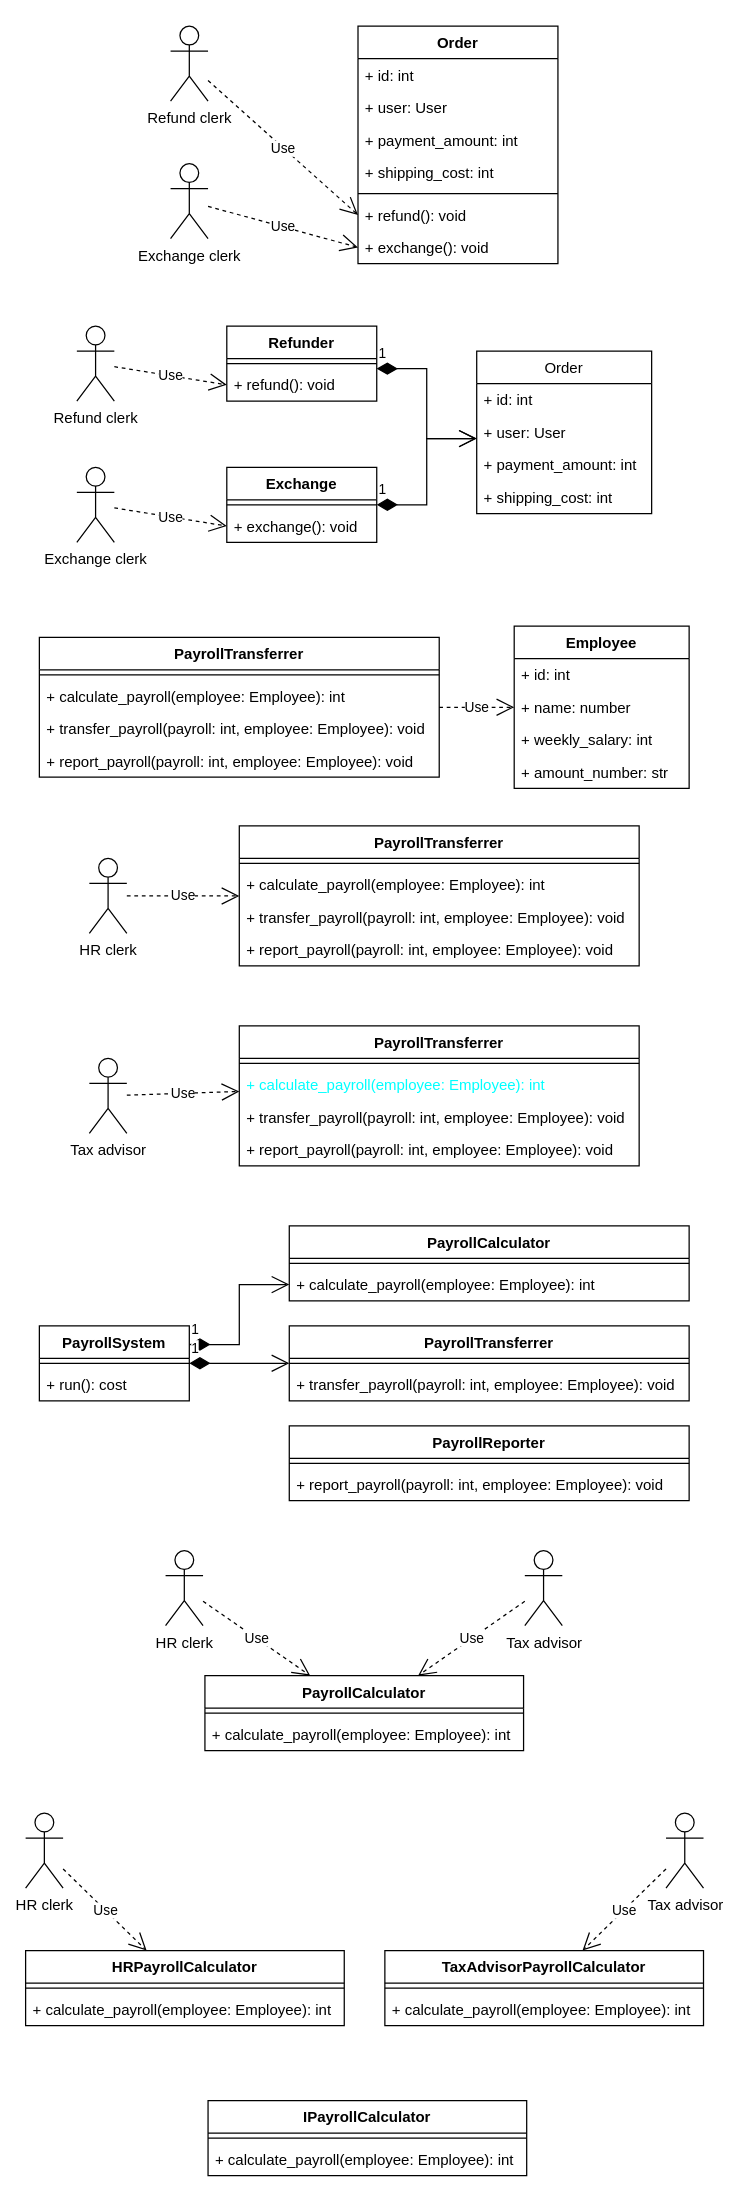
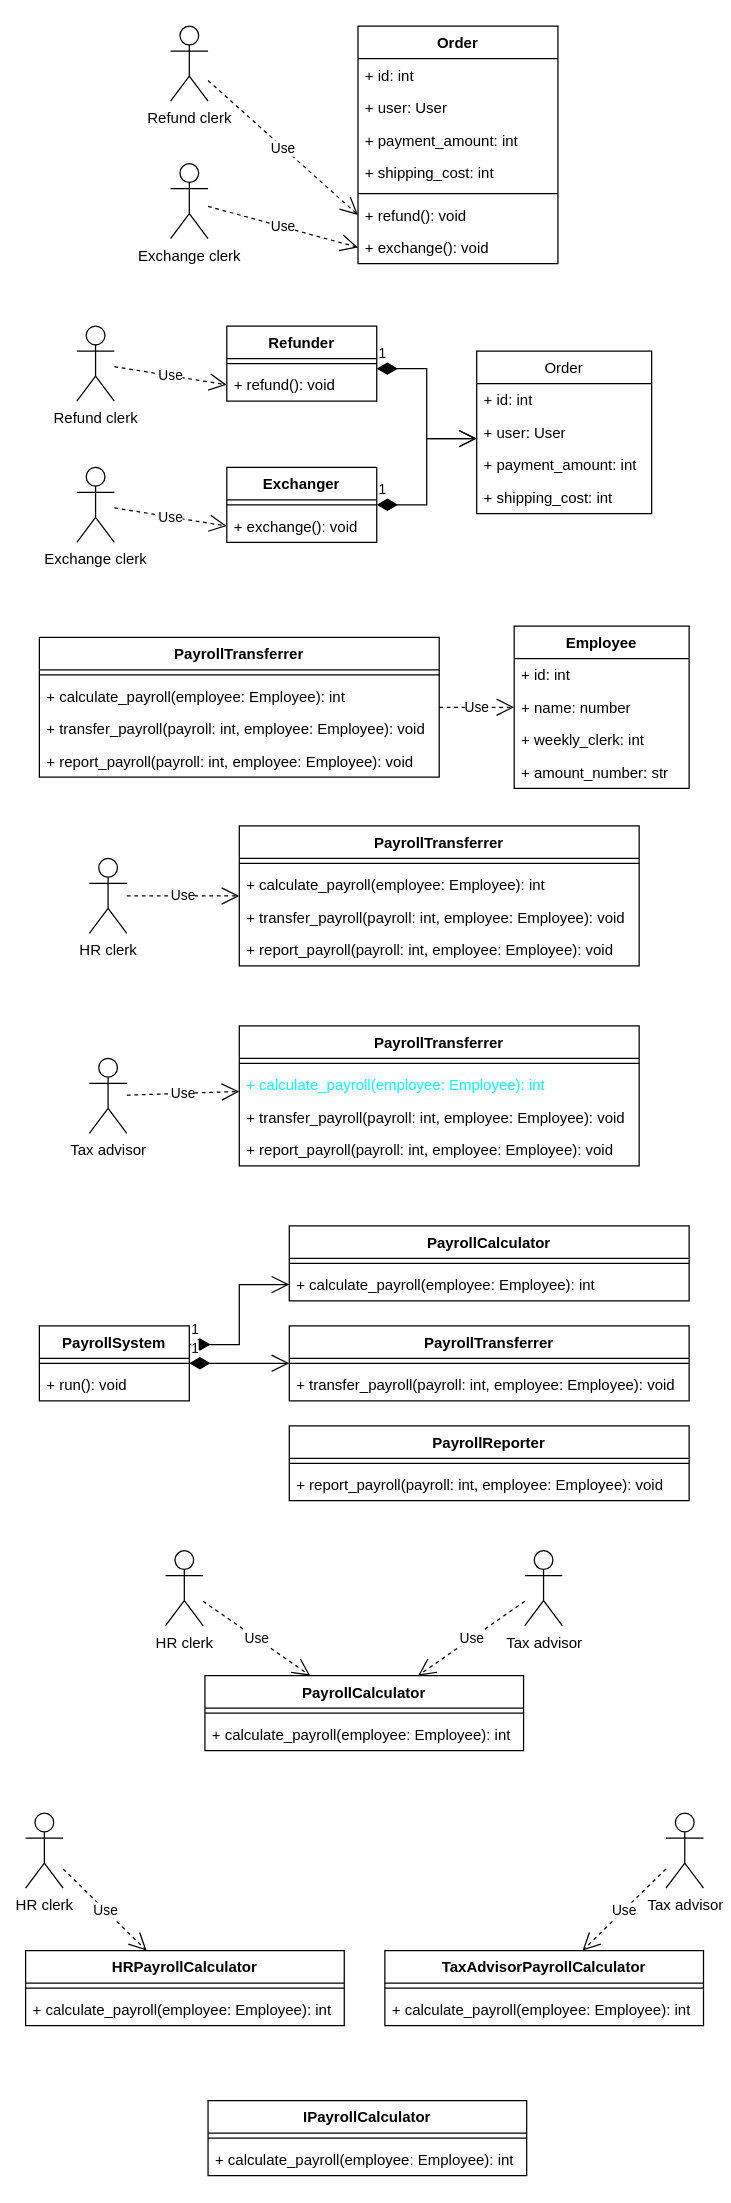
node "Exchange": label "Exchange" -> "Exchanger"
node "+ weekly_salary: int": label "+ weekly_salary: int" -> "+ weekly_clerk: int"
node "+ run(): cost": label "+ run(): cost" -> "+ run(): void"
